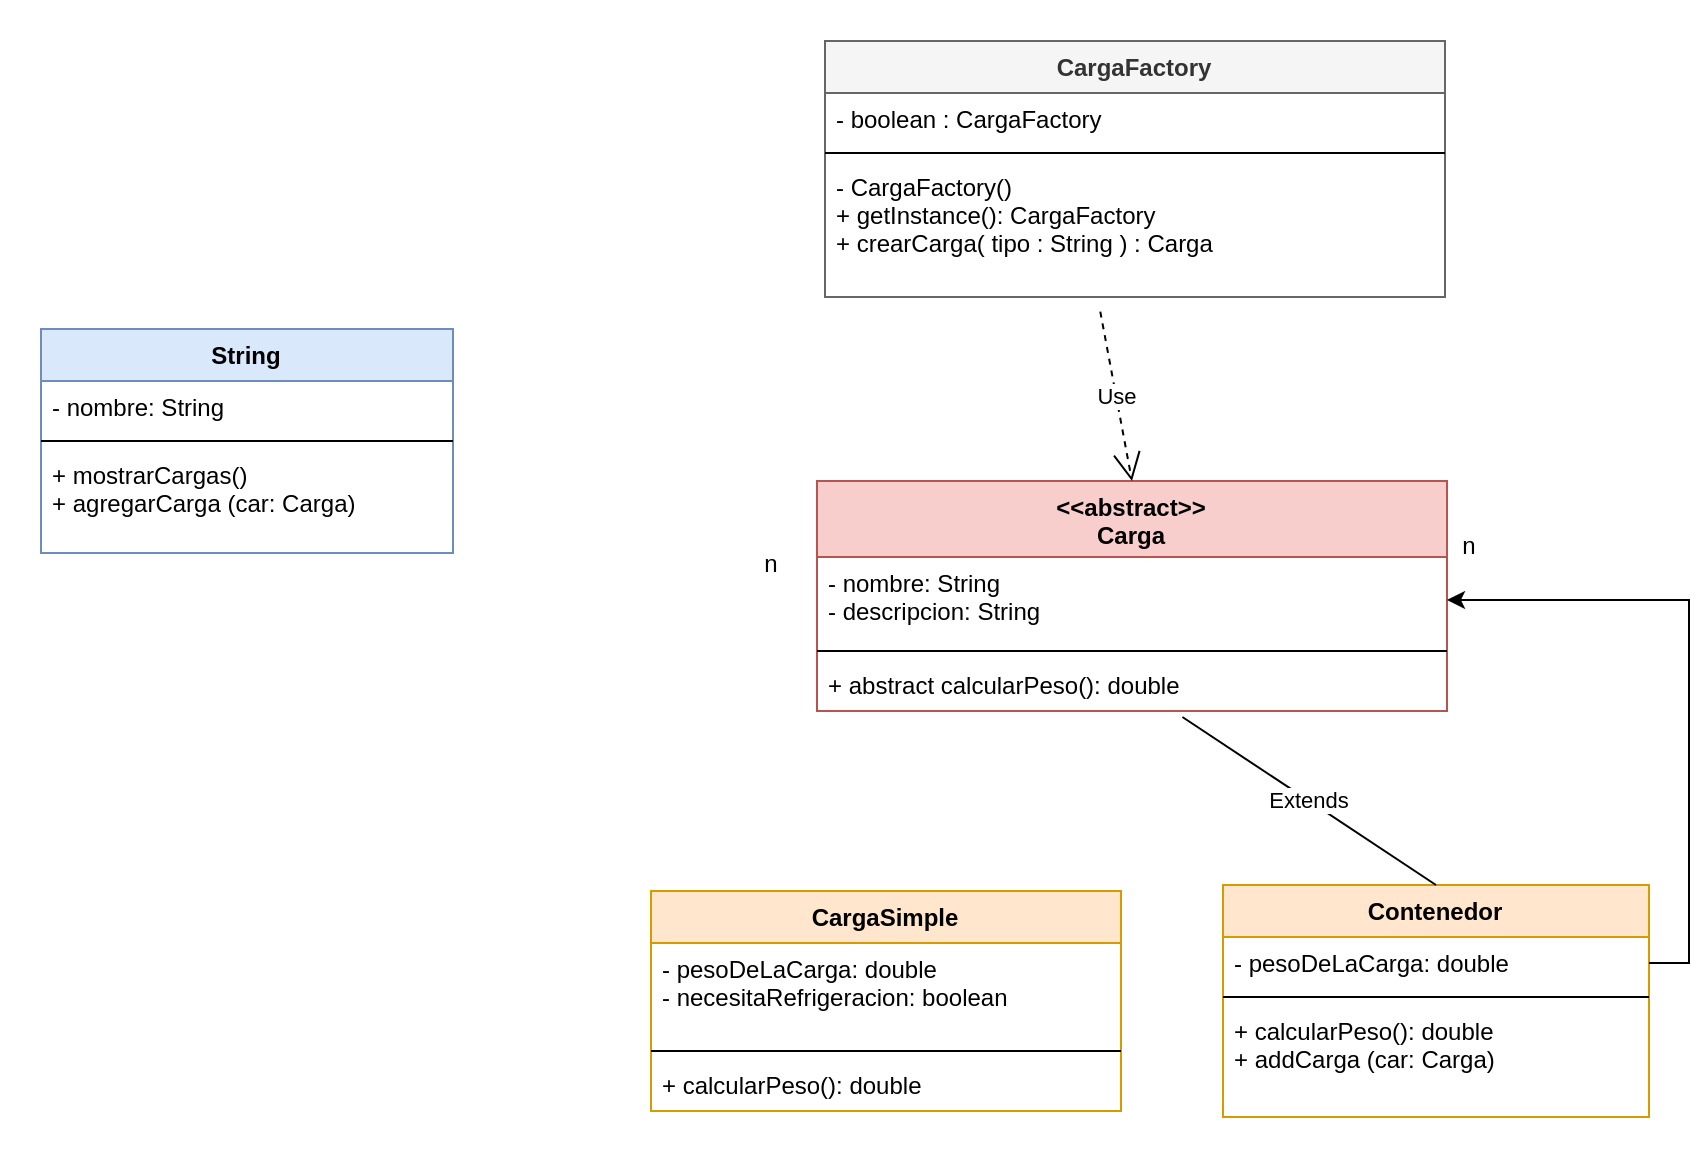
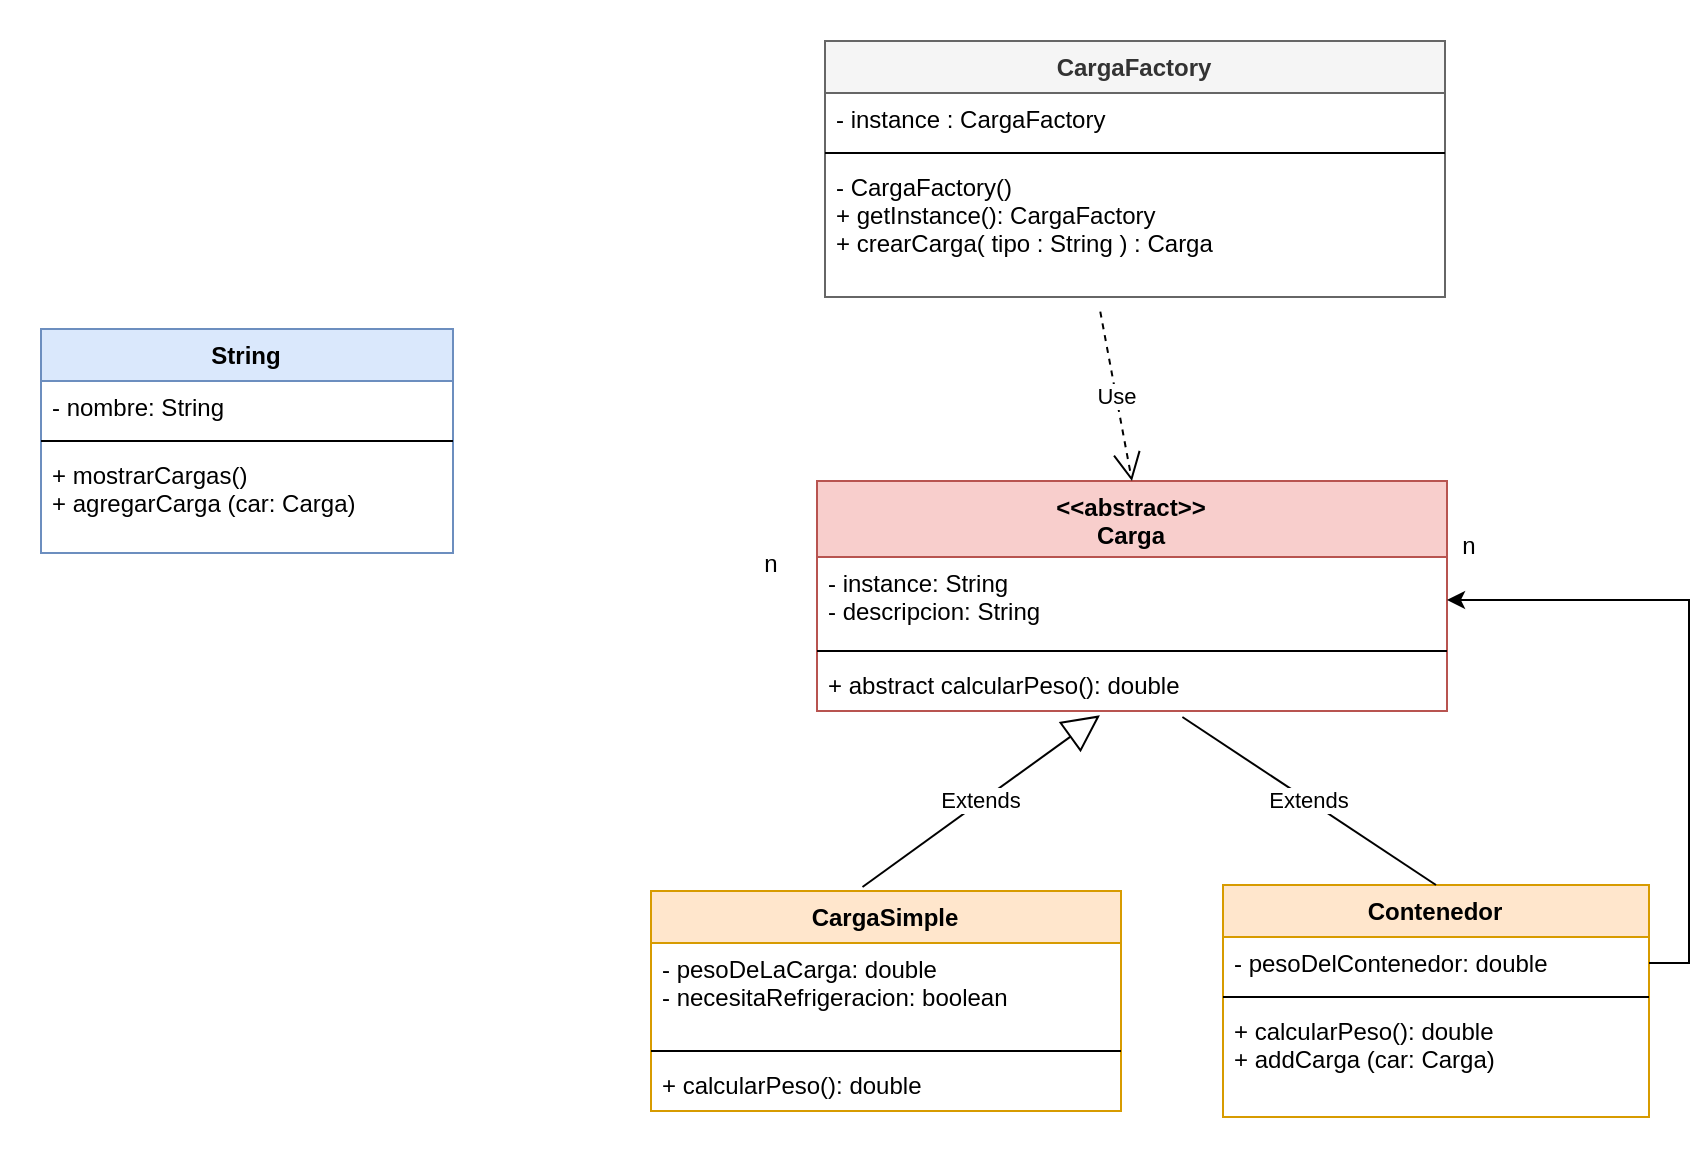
node "- boolean : CargaFactory": label "- boolean : CargaFactory" -> "- instance : CargaFactory"
node "- nombre: String - descripcion: String": label "- nombre: String - descripcion: String" -> "- instance: String - descripcion: String"
edge "CargaSimple" -> "+ abstract calcularPeso(): double": added, label "Extends"
node "- pesoDeLaCarga: double": label "- pesoDeLaCarga: double" -> "- pesoDelContenedor: double"
